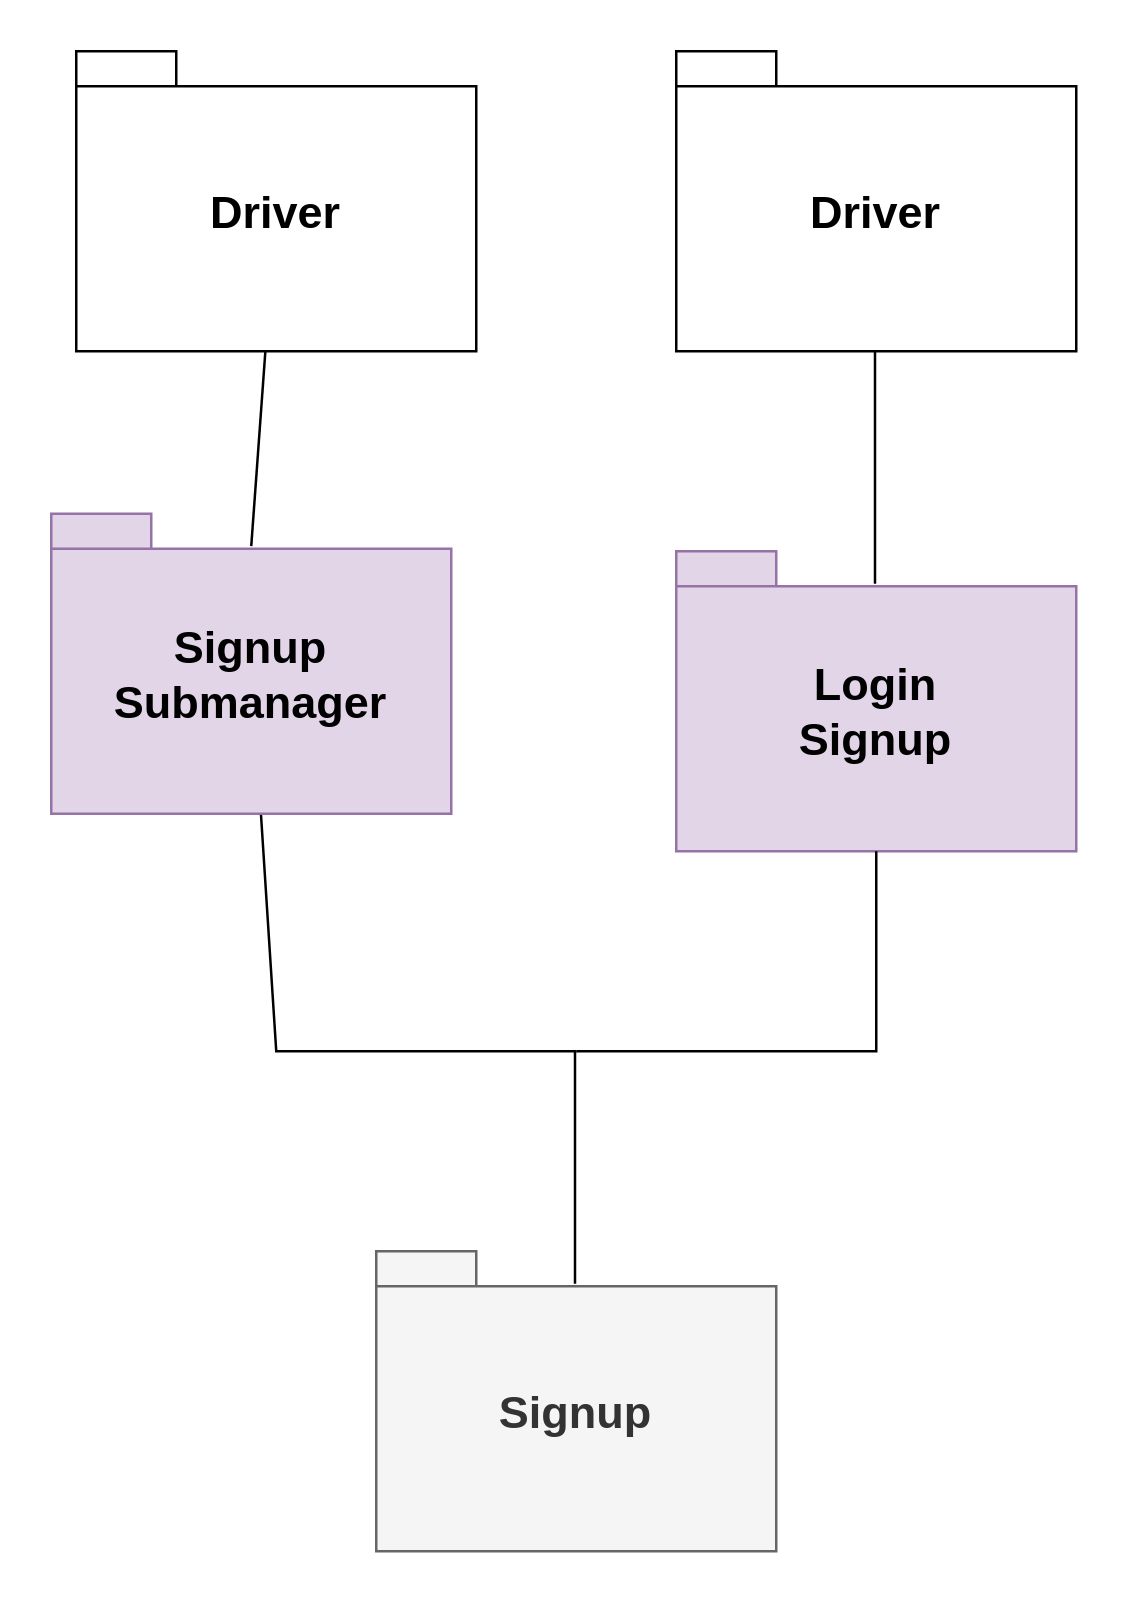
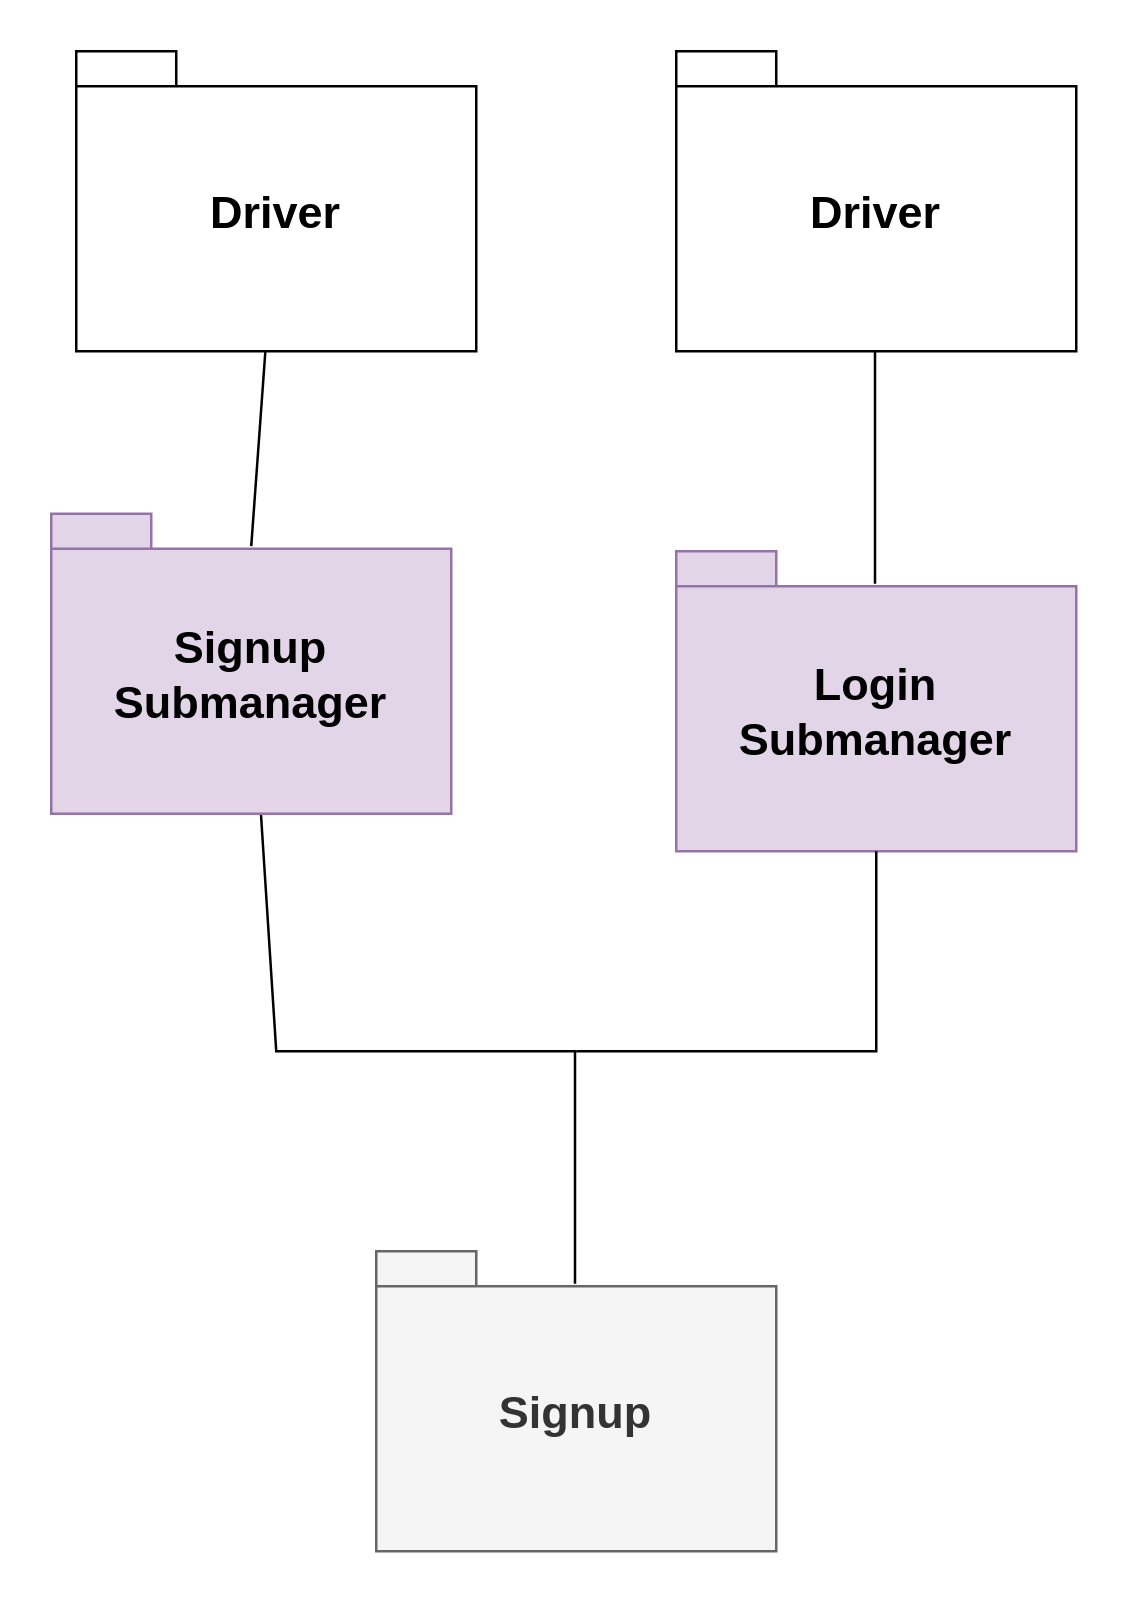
node "Login Signup": label "Login Signup" -> "Login Submanager"
